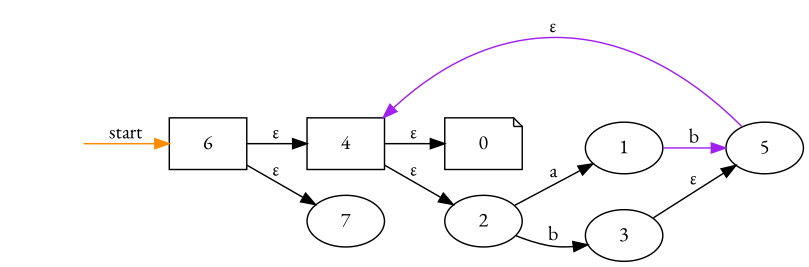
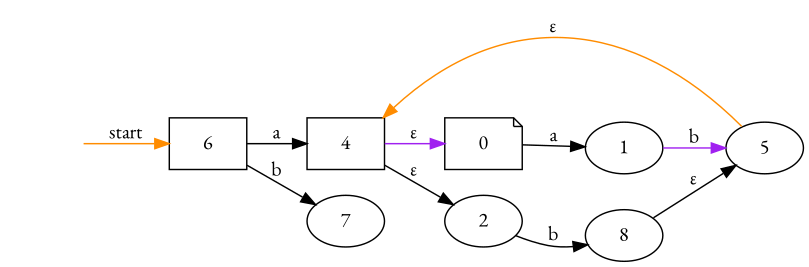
edge "5" -> "4": color purple -> darkorange
edge "6" -> "4": label "ɛ" -> "a"
edge "4" -> "0": color black -> purple
edge "6" -> "7": label "ɛ" -> "b"
edge "2" -> "1": now "0" -> "1"
node "3": label "3" -> "8"
